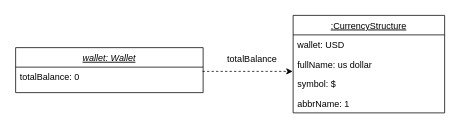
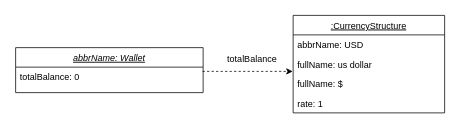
node "wallet: USD": label "wallet: USD" -> "abbrName: USD"
node "wallet: Wallet": label "wallet: Wallet" -> "abbrName: Wallet"
node "symbol: $": label "symbol: $" -> "fullName: $"
node "abbrName: 1": label "abbrName: 1" -> "rate: 1"
